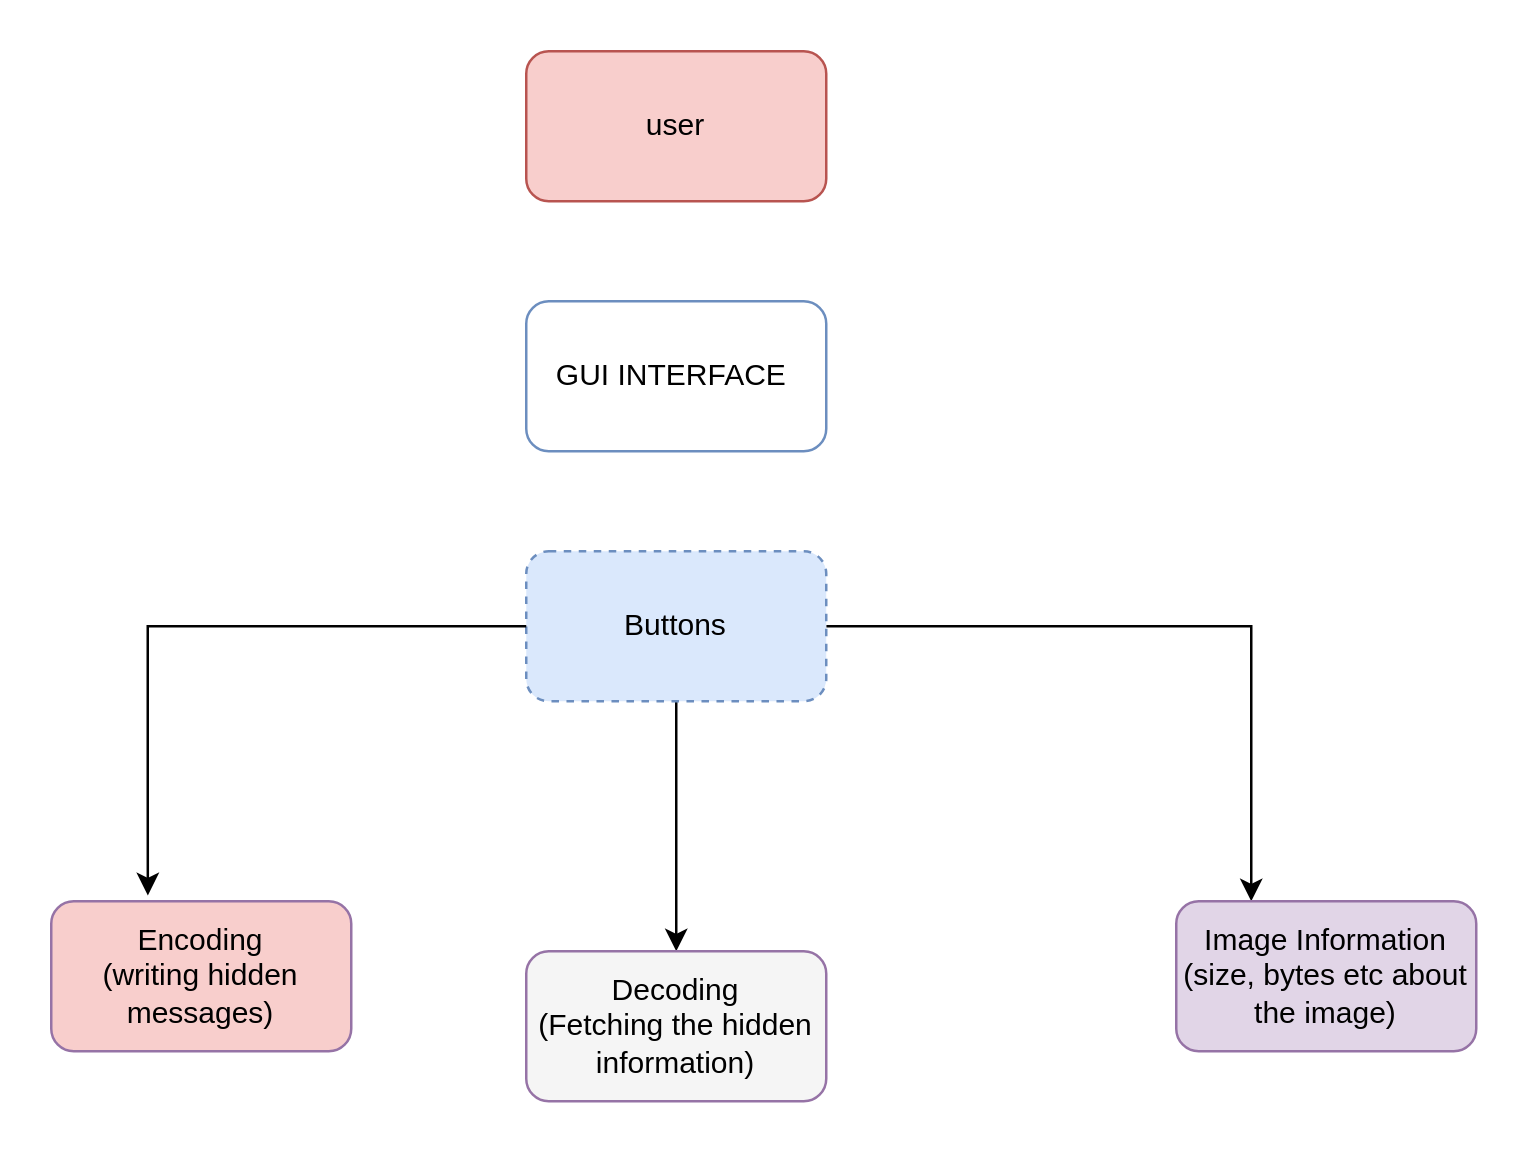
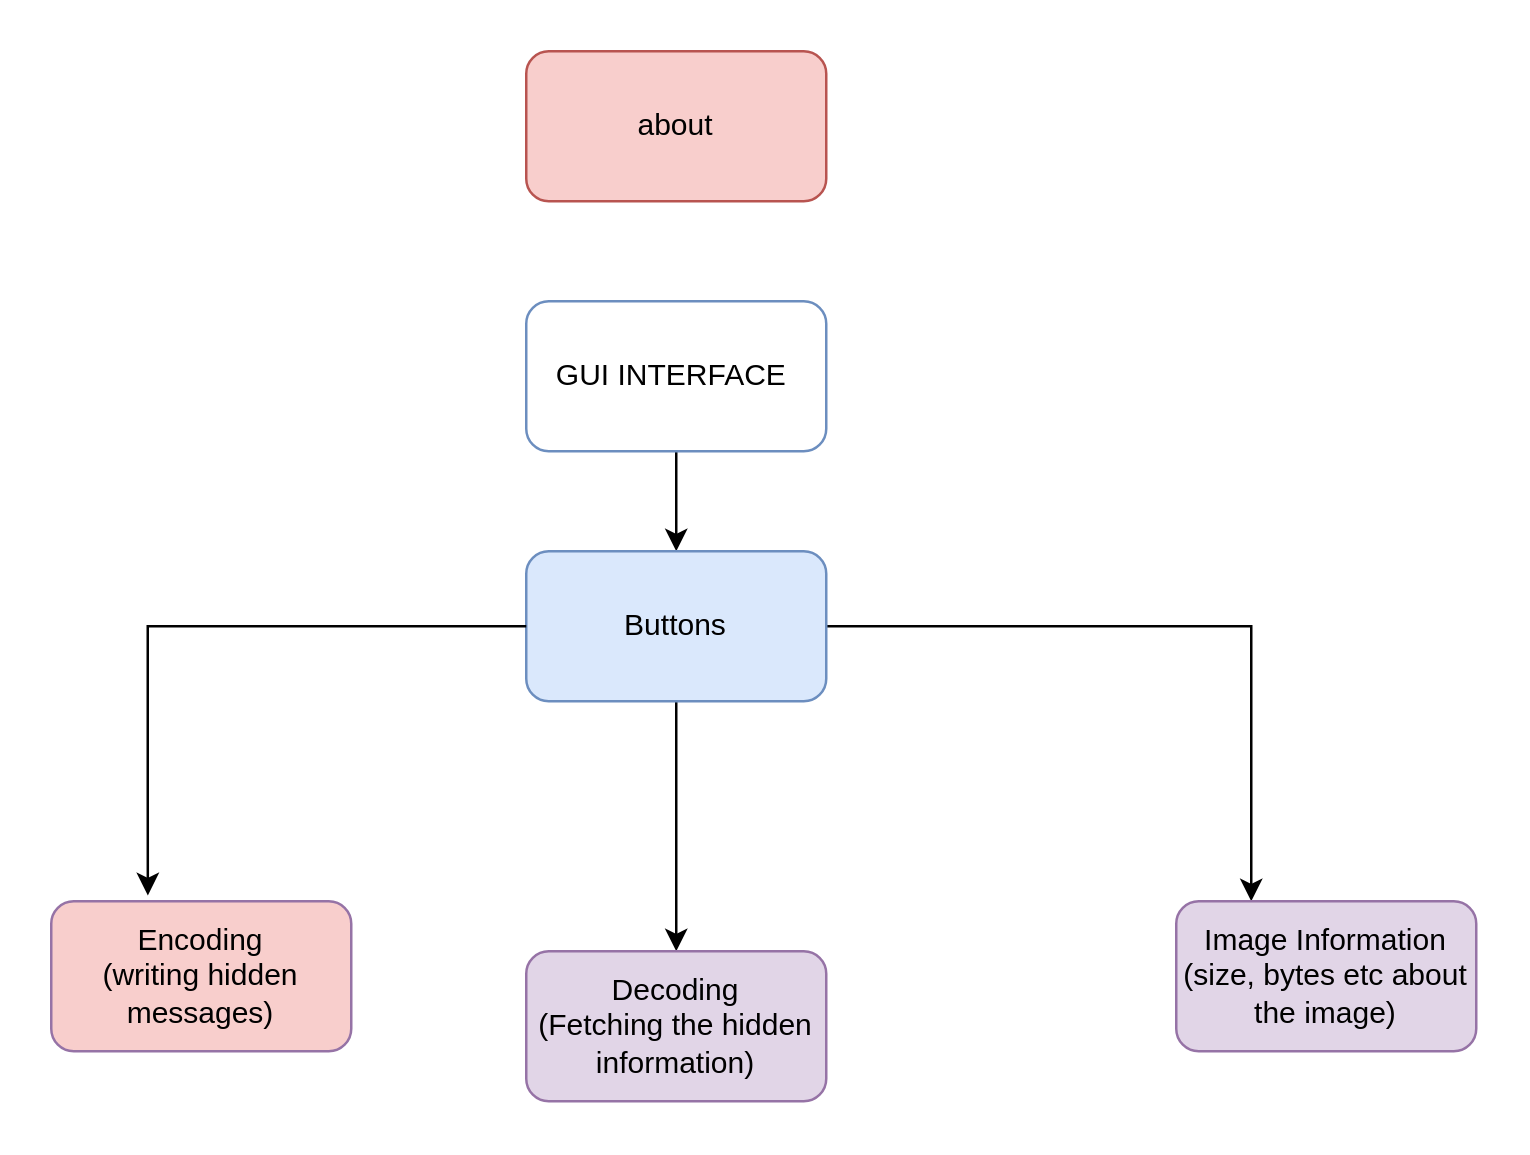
node "user": label "user" -> "about"
edge "GUI INTERFACE" -> "Buttons": added
node "Buttons": style dashed -> solid
node "Decoding (Fetching the hidden information)": fillcolor #f5f5f5 -> #e1d5e7
